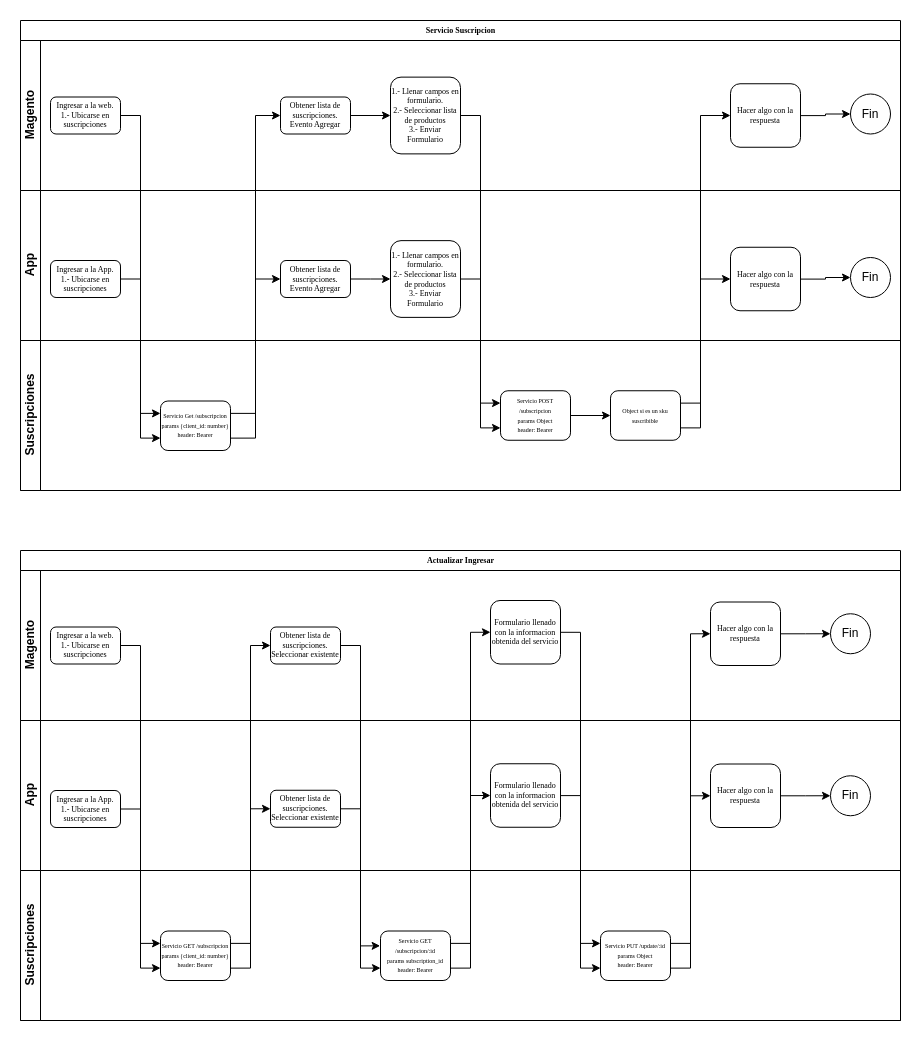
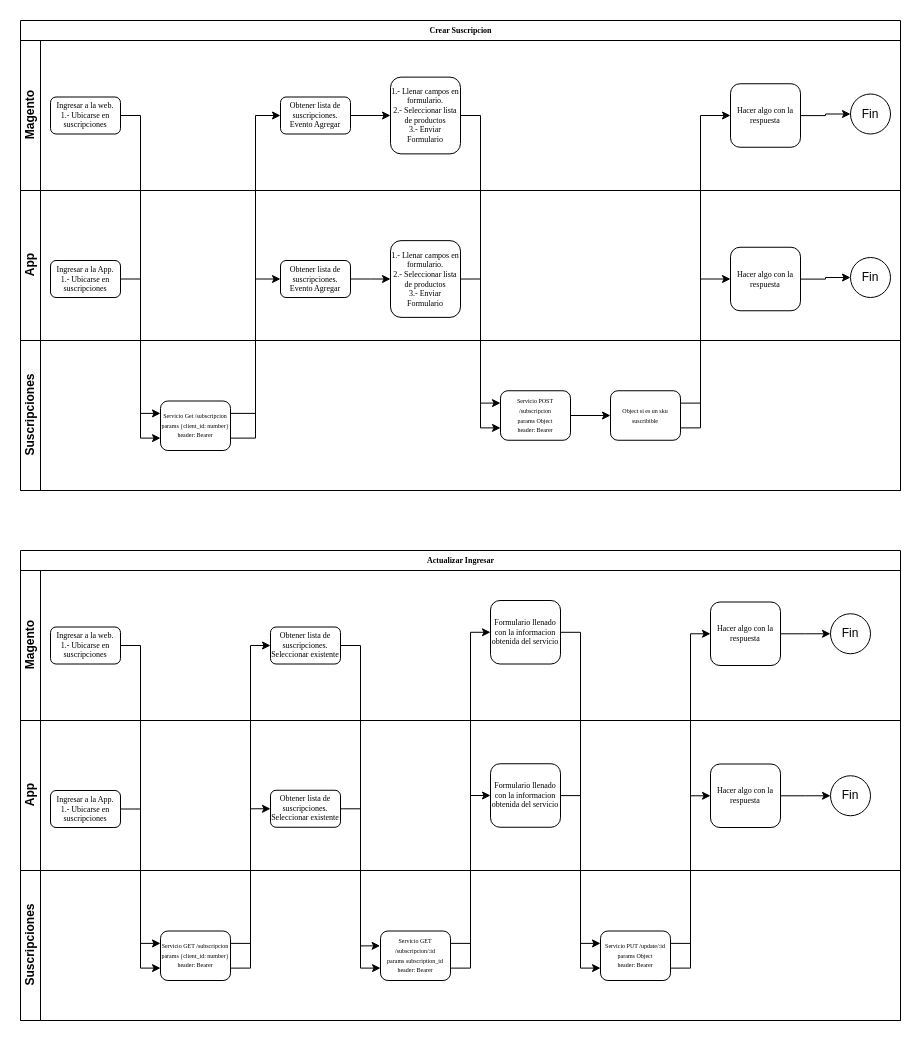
node "Servicio Suscripcion": label "Servicio Suscripcion" -> "Crear Suscripcion"
